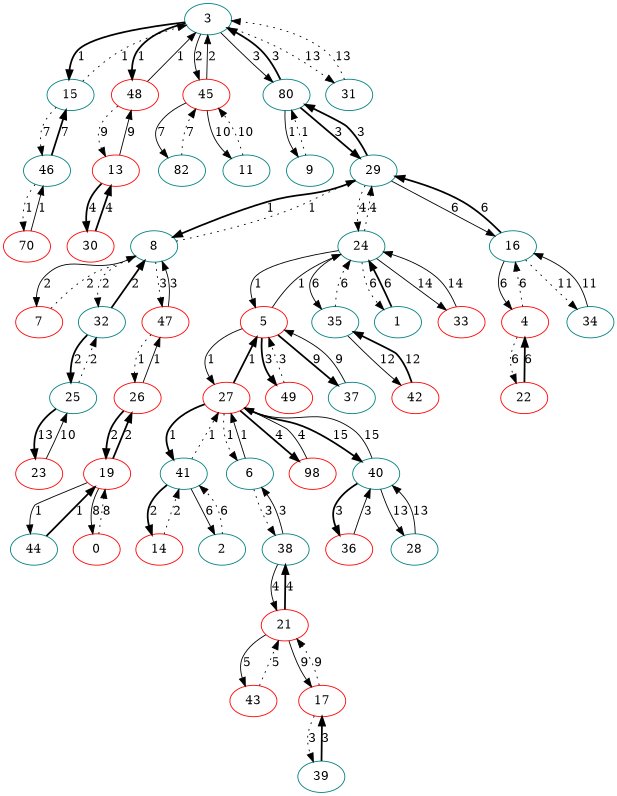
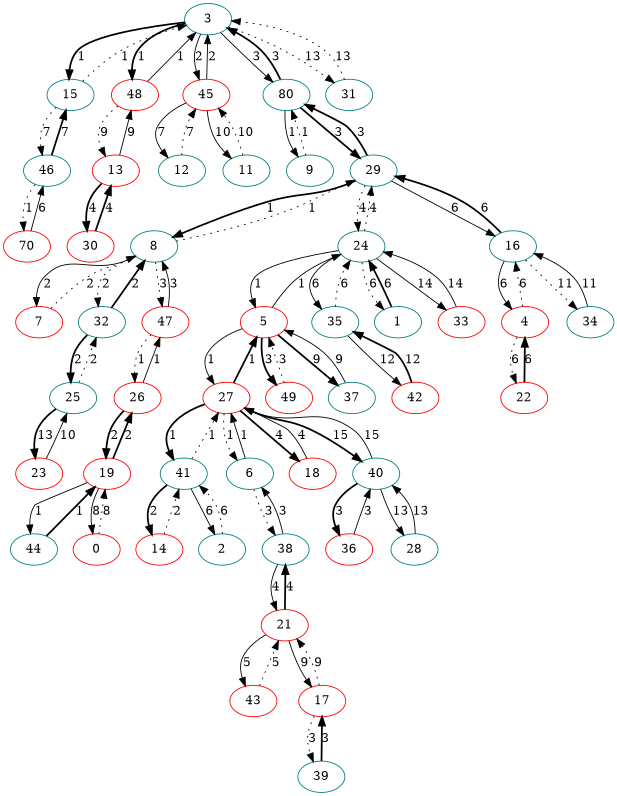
node "82": label "82" -> "12"
edge "70" -> "46": label "1" -> "6"
node "98": label "98" -> "18"
